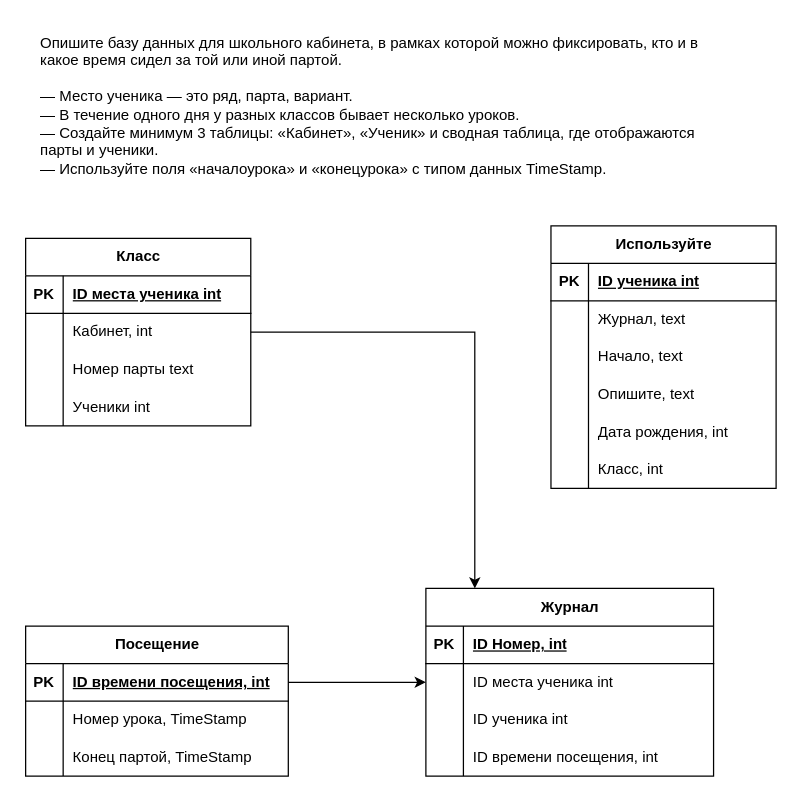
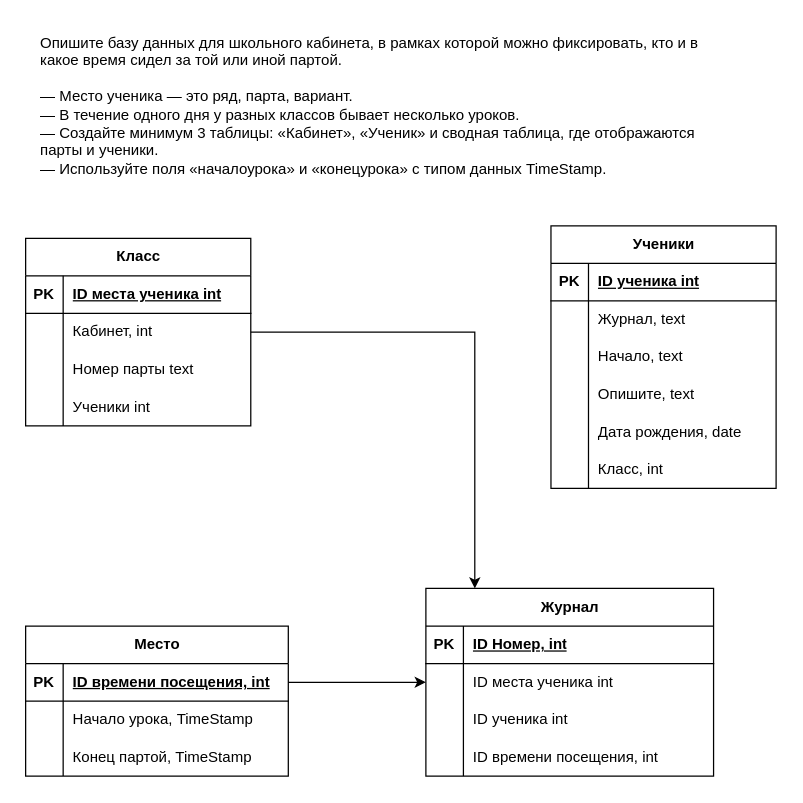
node "Используйте": label "Используйте" -> "Ученики"
node "Дата рождения, int": label "Дата рождения, int" -> "Дата рождения, date"
node "Посещение": label "Посещение" -> "Место"
node "Номер урока, TimeStamp": label "Номер урока, TimeStamp" -> "Начало урока, TimeStamp"
